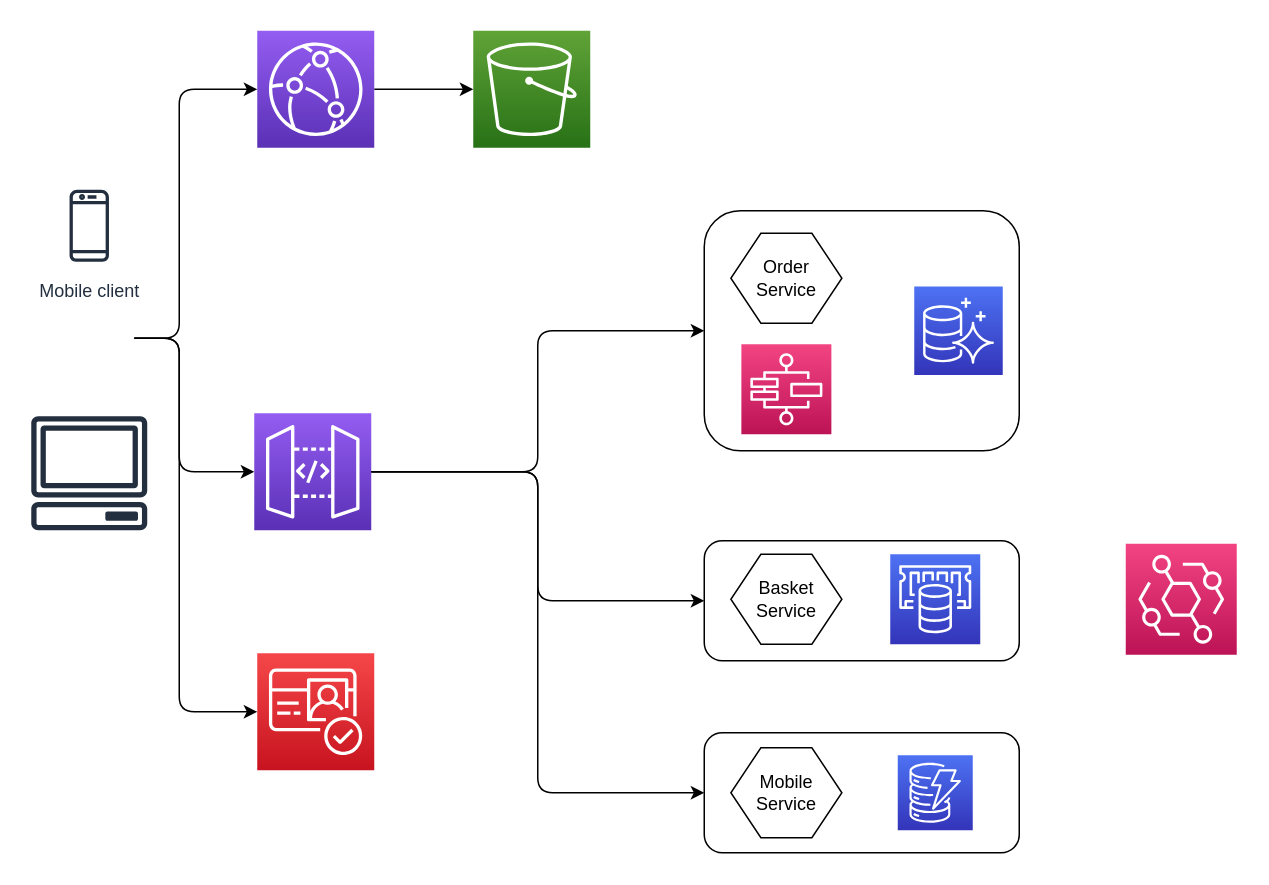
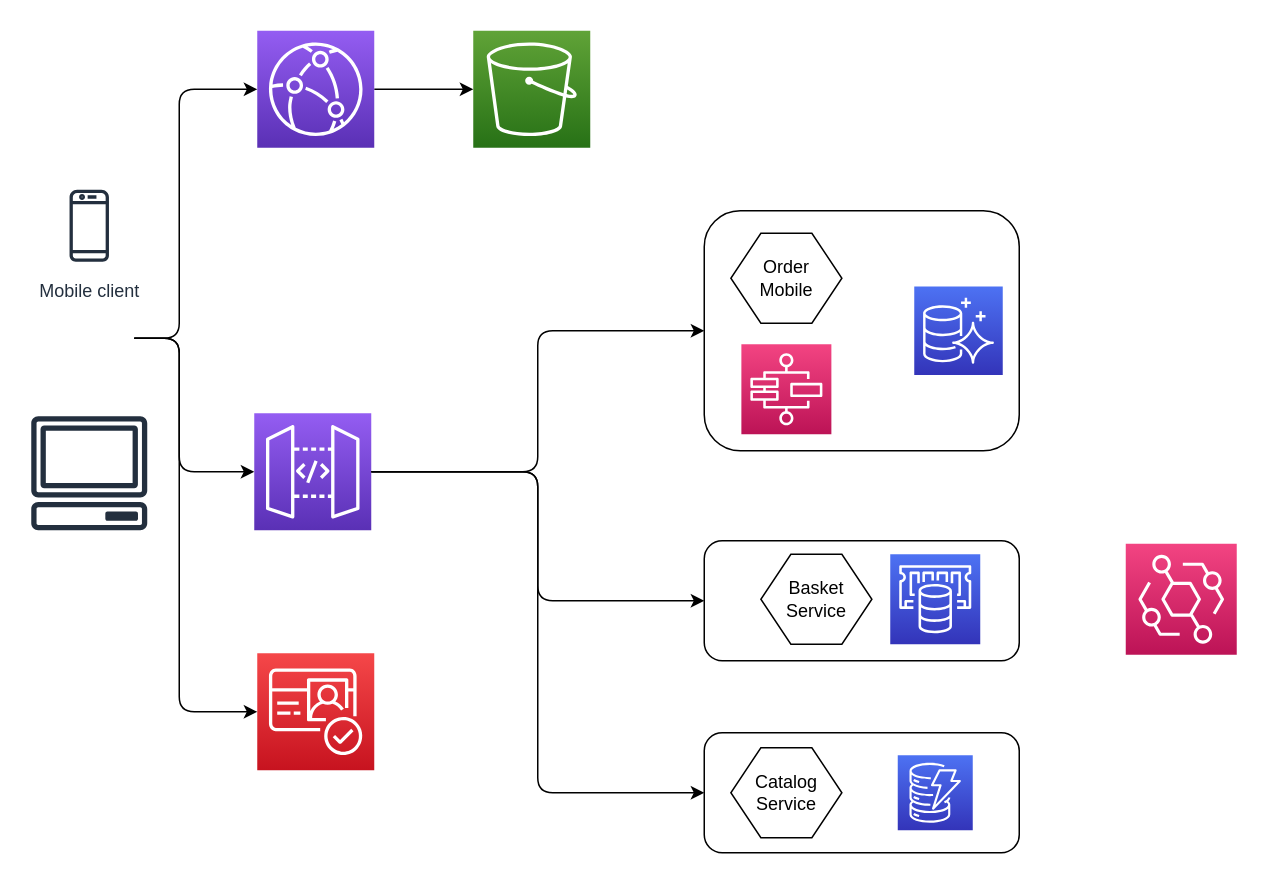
node "Order Service": label "Order Service" -> "Order Mobile"
node "Basket Service": moved (786, 599) -> (816, 599)
node "Mobile Service": label "Mobile Service" -> "Catalog Service"
